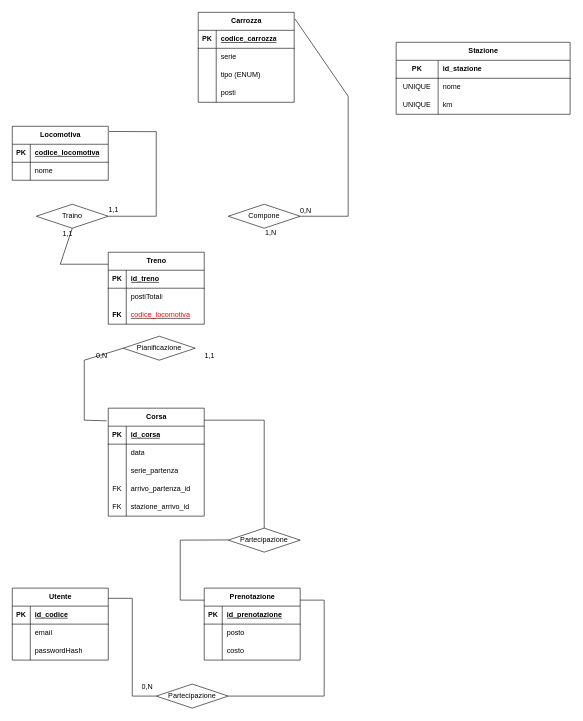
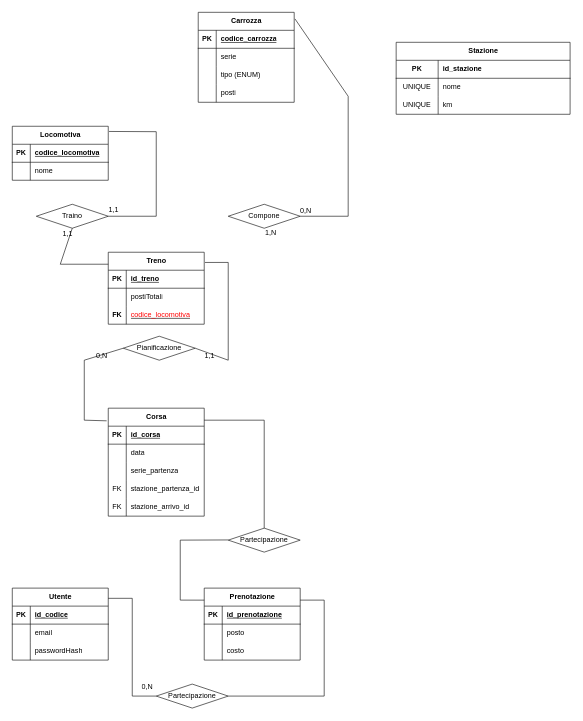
edge "Treno" -- "Pianificazione": added
node "arrivo_partenza_id": label "arrivo_partenza_id" -> "stazione_partenza_id"
